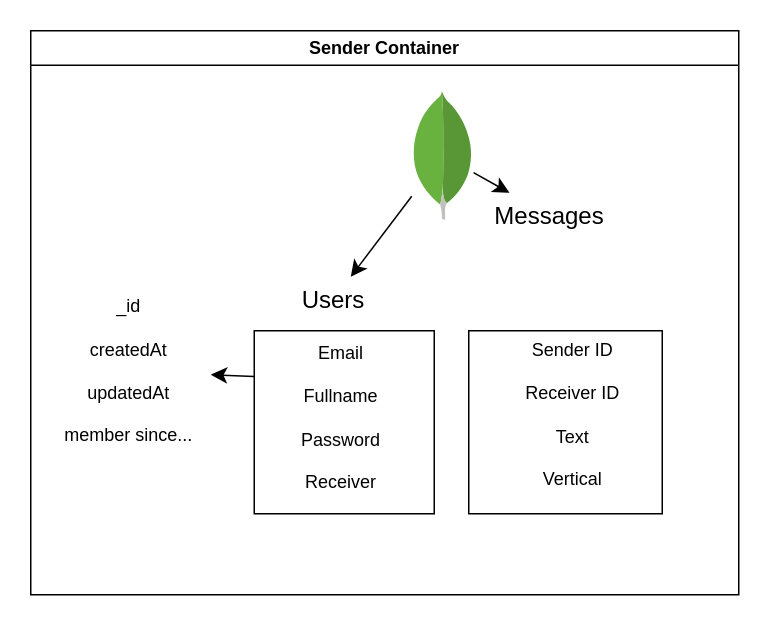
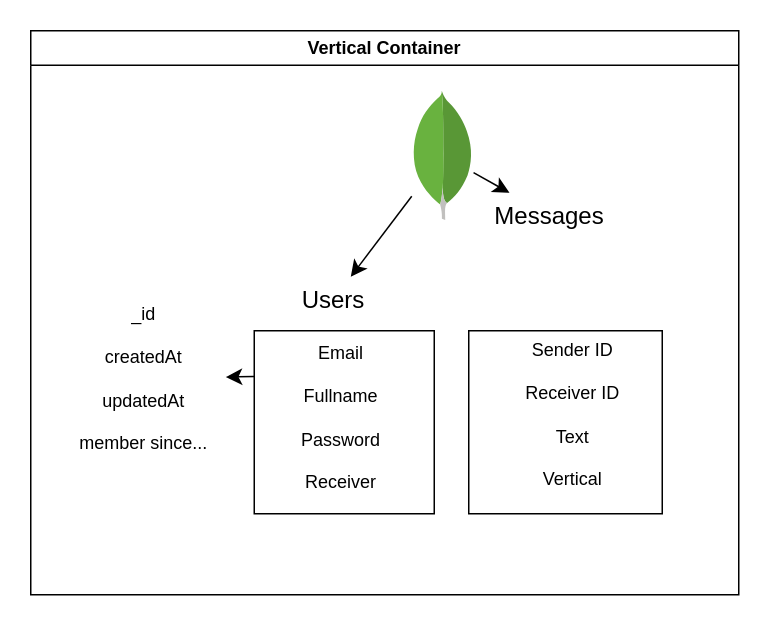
node "Sender Container": label "Sender Container" -> "Vertical Container"
node "_id createdAt updatedAt member since...": moved (129, 371) -> (144, 379)
